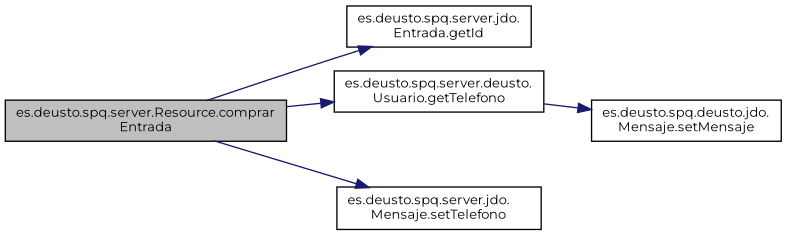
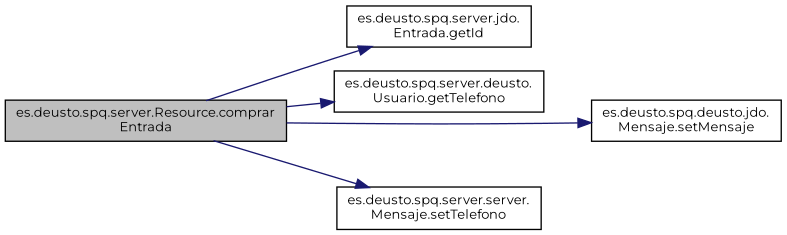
edge "es.deusto.spq.server.deusto. Usuario.getTelefono" -> "es.deusto.spq.deusto.jdo. Mensaje.setMensaje": now "es.deusto.spq.server.Resource.comprar Entrada" -> "es.deusto.spq.deusto.jdo. Mensaje.setMensaje"
node "es.deusto.spq.server.jdo. Mensaje.setTelefono": label "es.deusto.spq.server.jdo. Mensaje.setTelefono" -> "es.deusto.spq.server.server. Mensaje.setTelefono"
